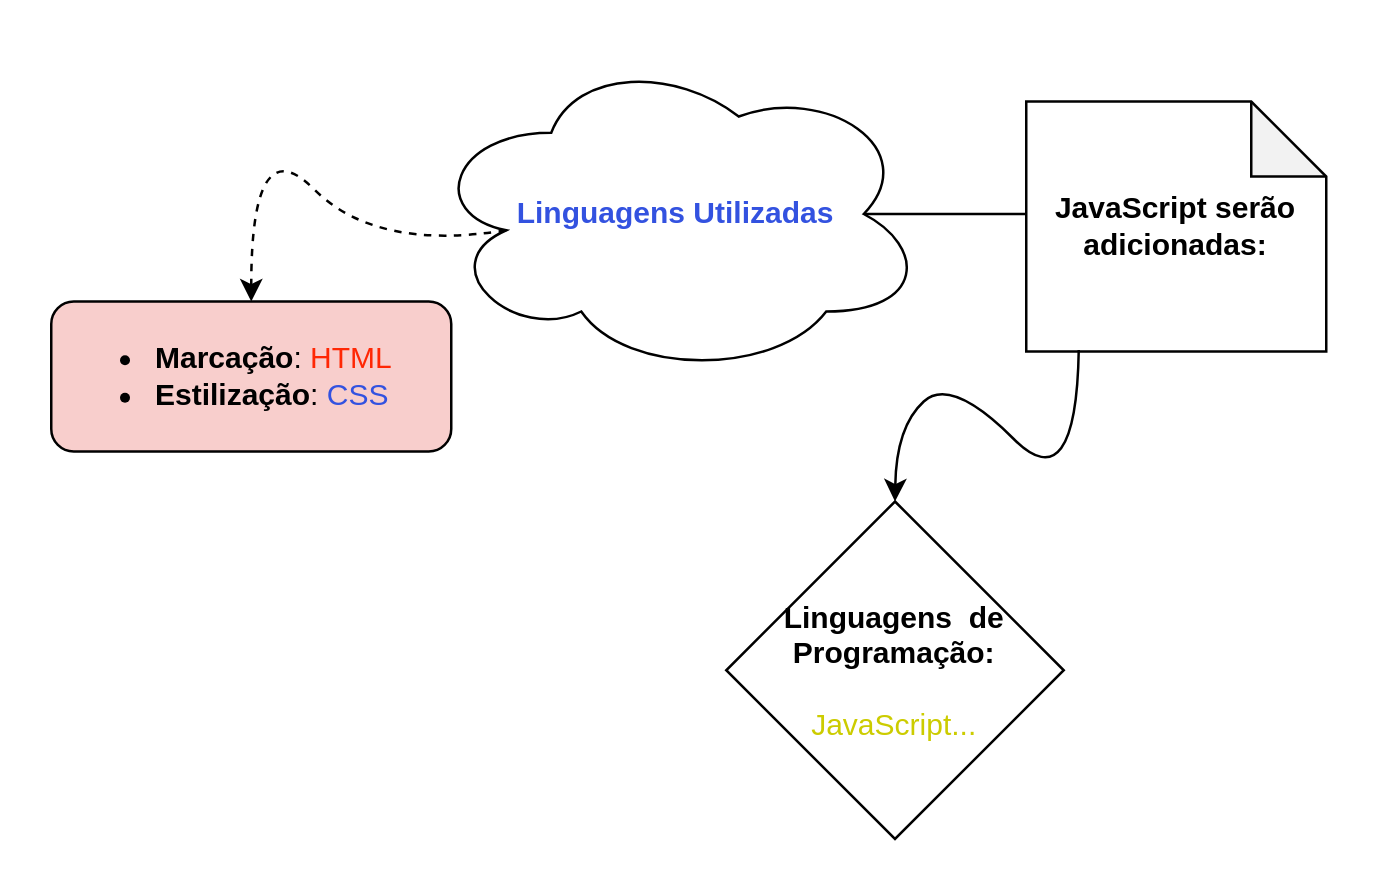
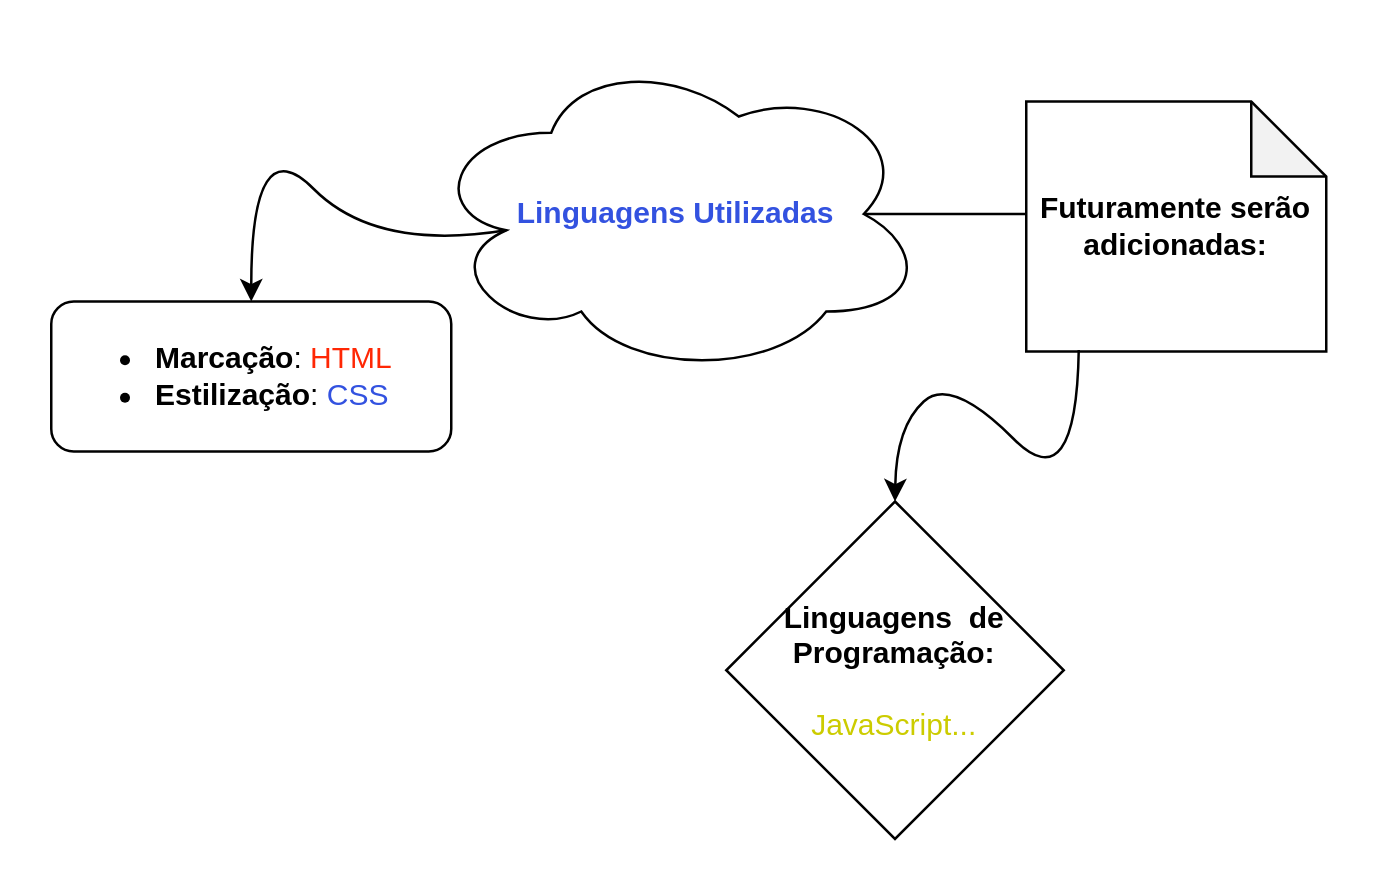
edge "Linguagens Utilizadas" -> "Marcação: HTML Estilização: CSS": style dashed -> solid
node "JavaScript serão adicionadas:": label "JavaScript serão adicionadas:" -> "Futuramente serão adicionadas:"
node "Marcação: HTML Estilização: CSS": fillcolor #f8cecc -> #ffffff
